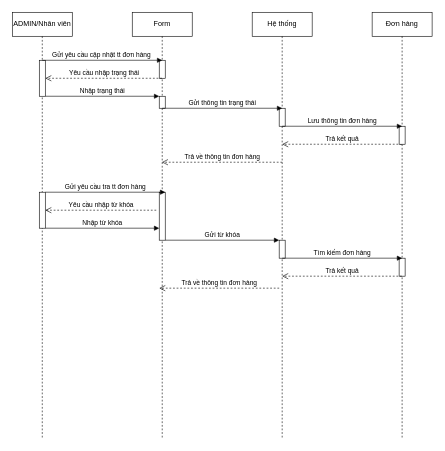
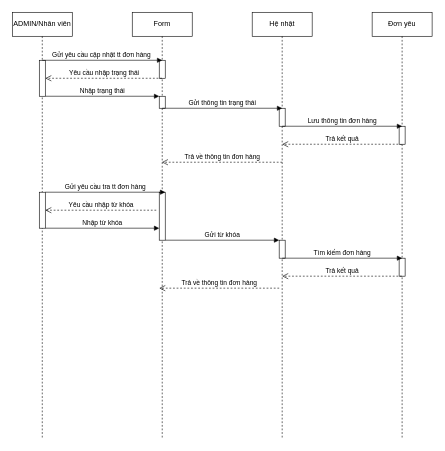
node "Hệ thống": label "Hệ thống" -> "Hệ nhật"
node "Đơn hàng": label "Đơn hàng" -> "Đơn yêu"
